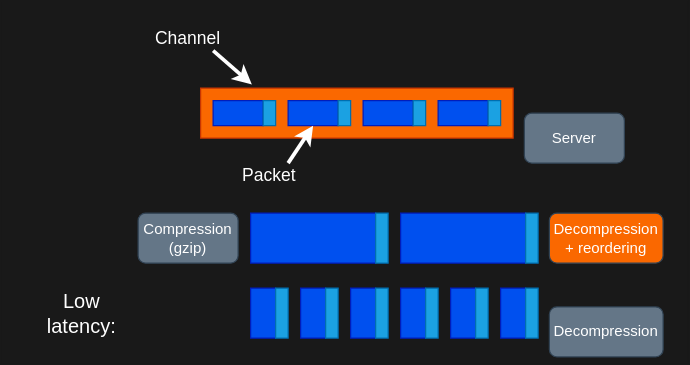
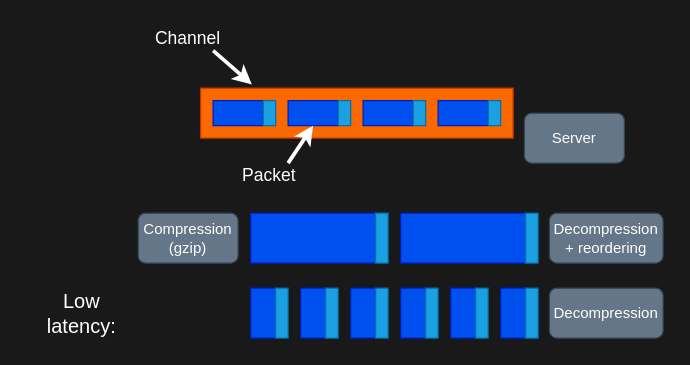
node "Decompression + reordering": fillcolor #fa6800 -> #647687
node "Decompression": moved (606, 332) -> (606, 313)
